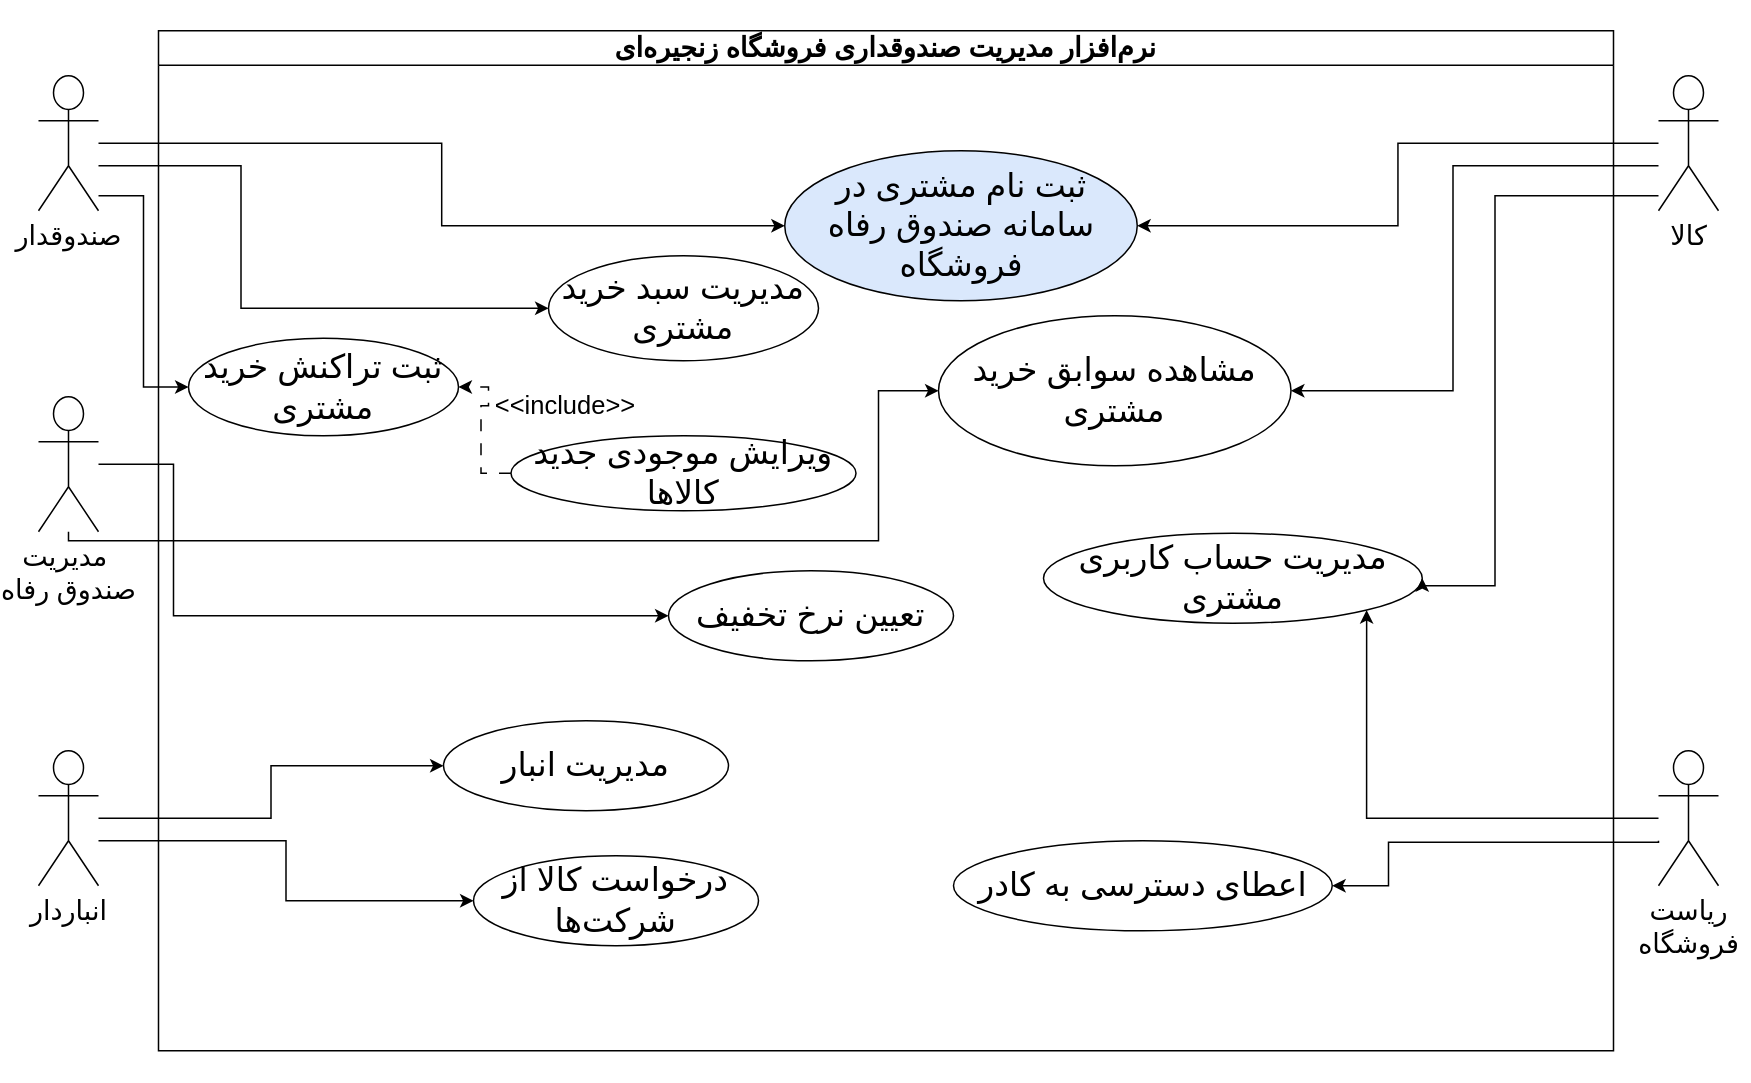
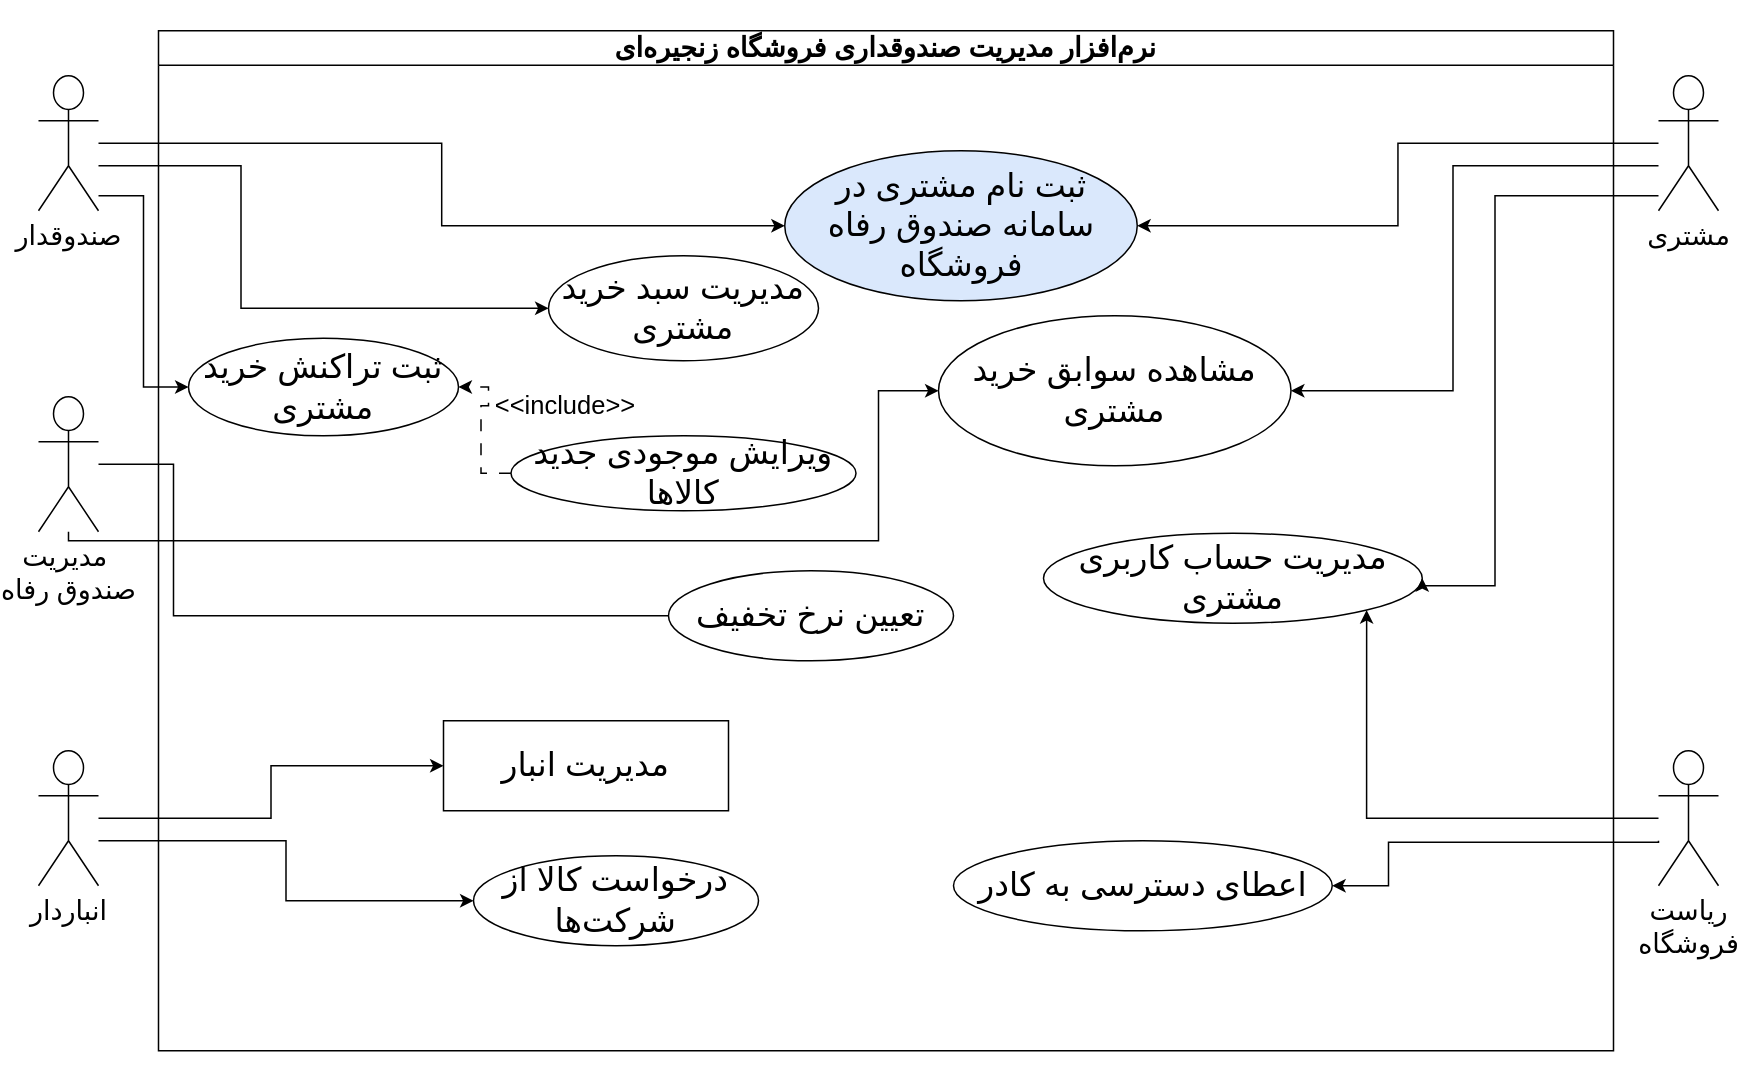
node "کالا": label "کالا" -> "مشتری"
edge "مدیریت صندوق رفاه" -> "تعیین نرخ تخفیف": arrowhead classic -> none
node "مدیریت انبار": shape ellipse -> rectangle
